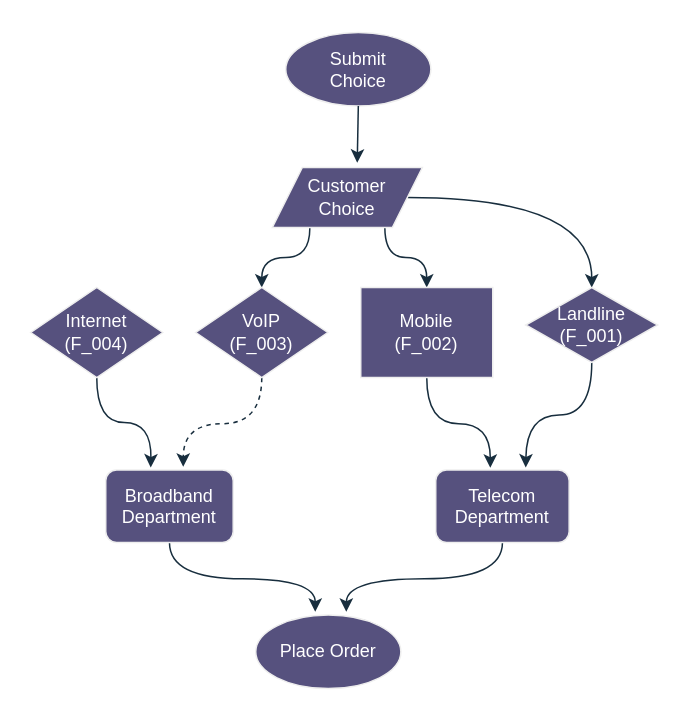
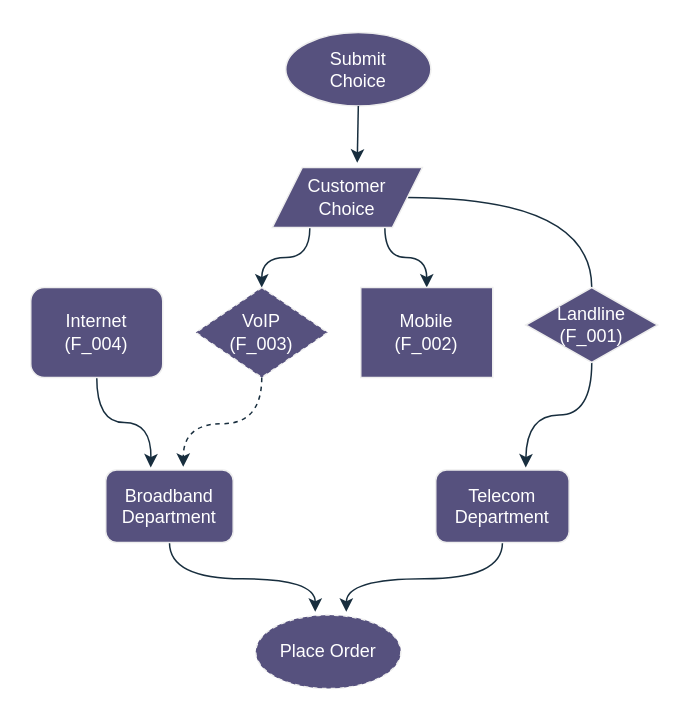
edge "Customer Choice" -> "Landline (F_001)": arrowhead classic -> none
node "Internet (F_004)": shape diamond -> rounded rectangle
node "VoIP (F_003)": style solid -> dashed
edge "Mobile (F_002)" -> "Telecom Department": removed
node "Place Order": style solid -> dashed
